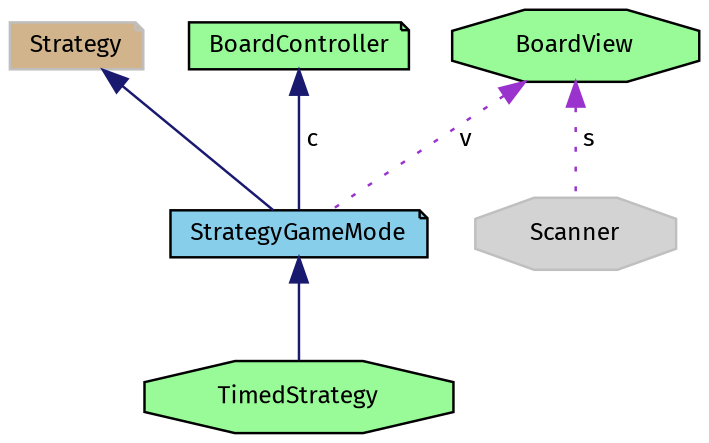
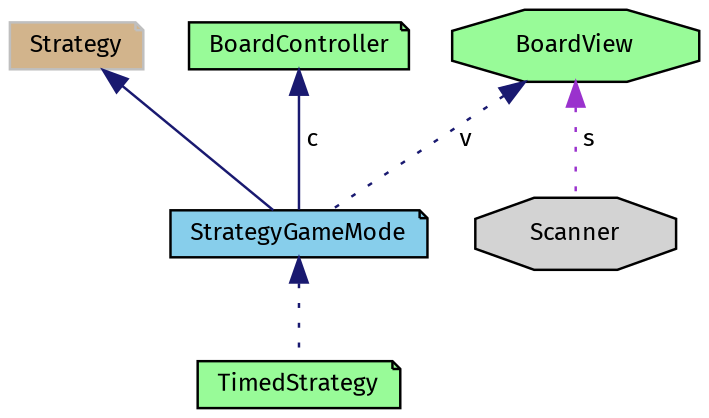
edge "StrategyGameMode" -> "BoardView": color darkorchid3 -> midnightblue
node "Scanner": color grey75 -> black
edge "TimedStrategy" -> "StrategyGameMode": style solid -> dotted
node "TimedStrategy": shape octagon -> note
